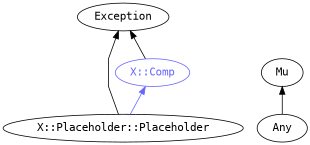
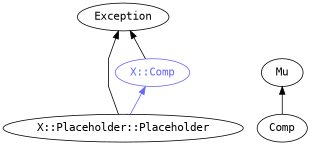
node "Any": label "Any" -> "Comp"
